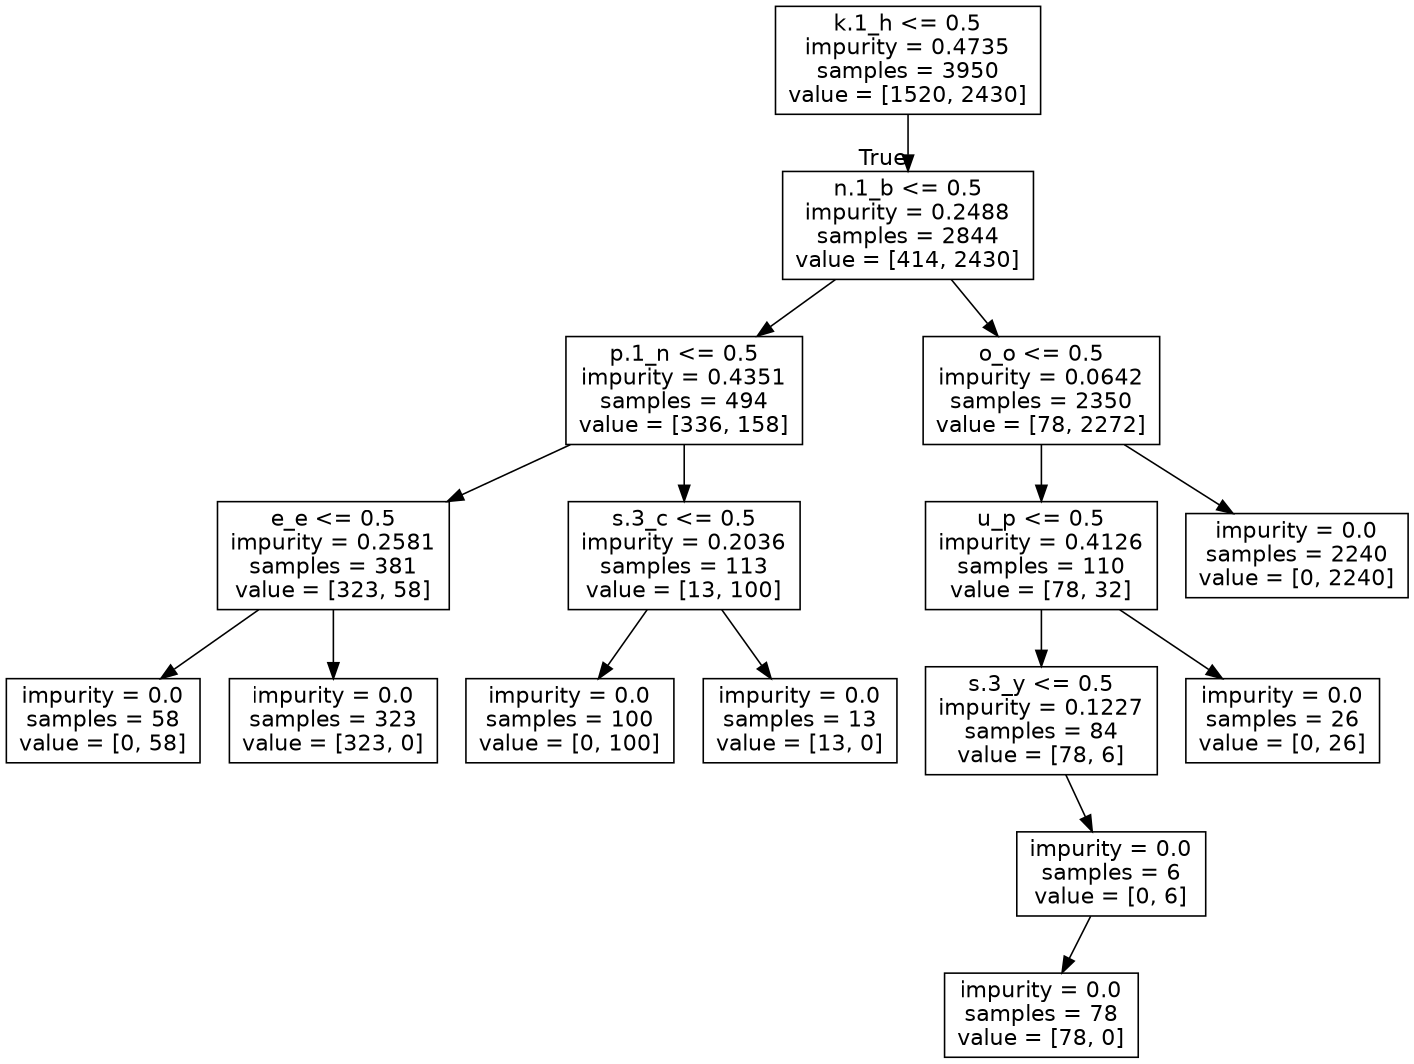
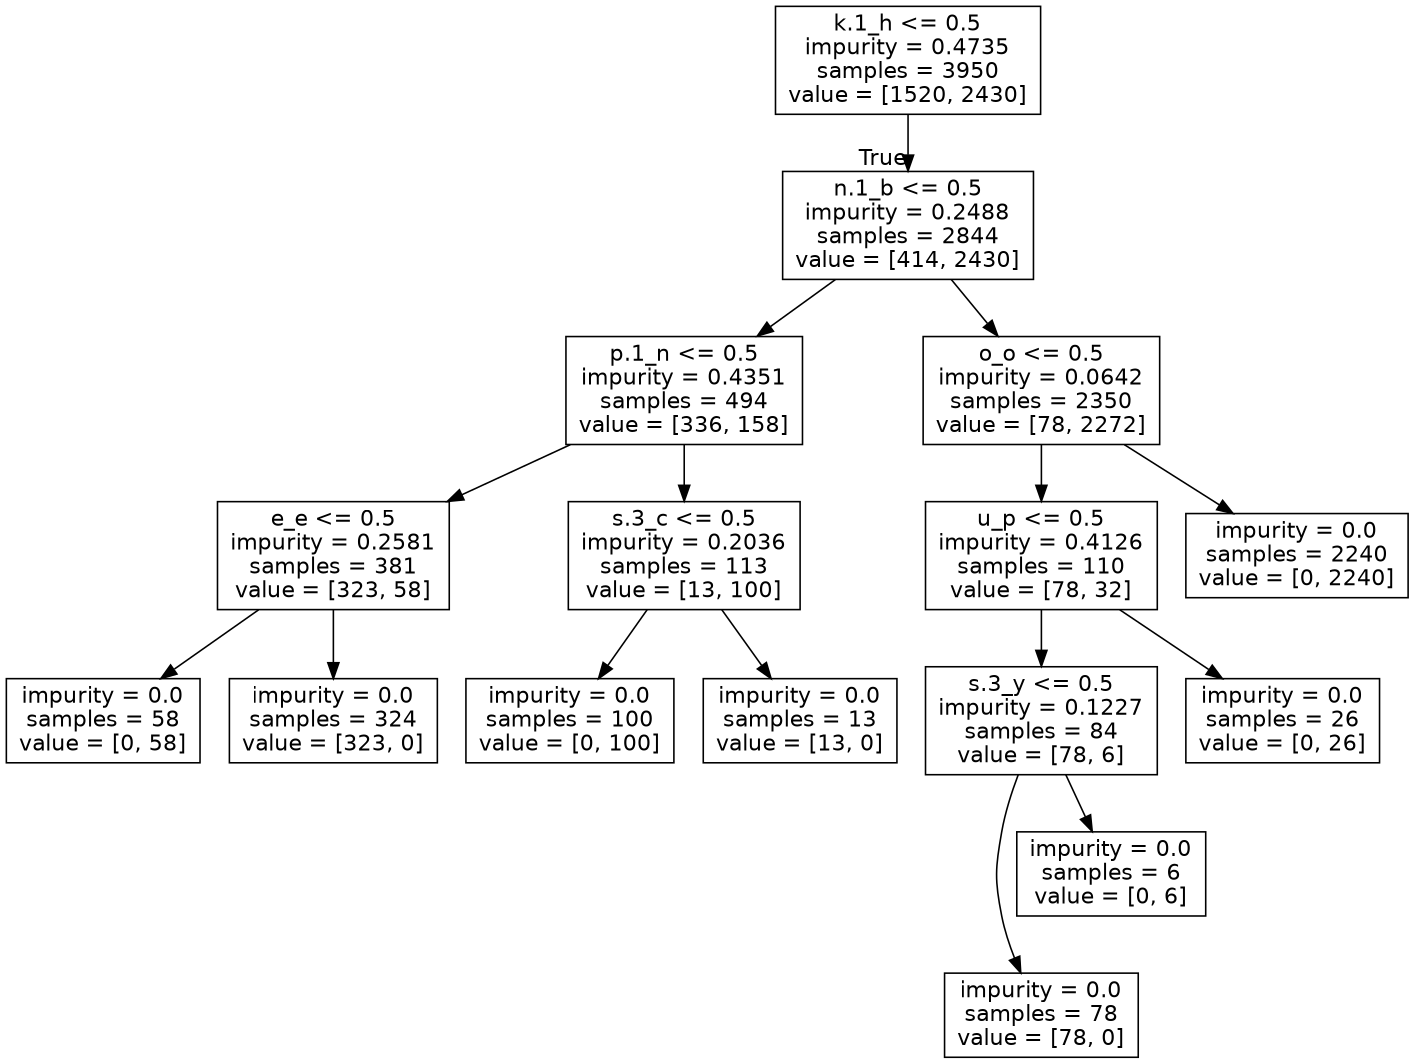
node "impurity = 0.0 samples = 323 value = [323, 0]": label "impurity = 0.0 samples = 323 value = [323, 0]" -> "impurity = 0.0 samples = 324 value = [323, 0]"
edge "impurity = 0.0 samples = 6 value = [0, 6]" -> "impurity = 0.0 samples = 78 value = [78, 0]": now "s.3_y <= 0.5 impurity = 0.1227 samples = 84 value = [78, 6]" -> "impurity = 0.0 samples = 78 value = [78, 0]"
